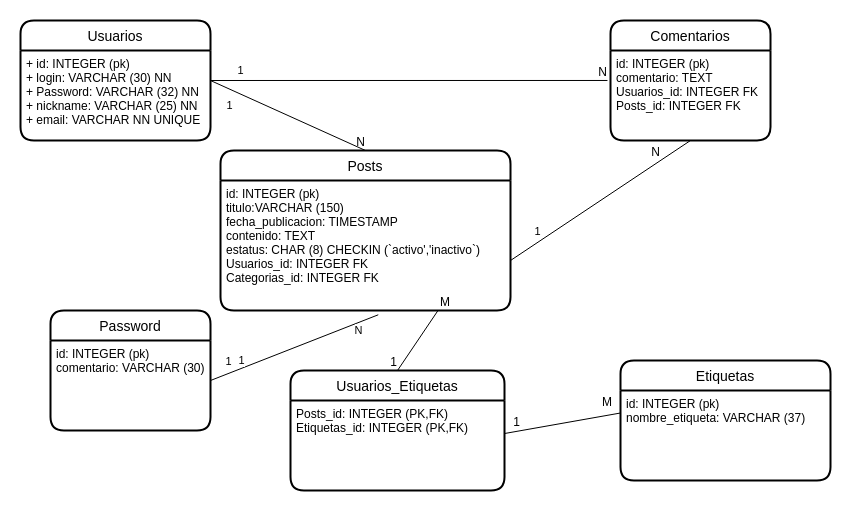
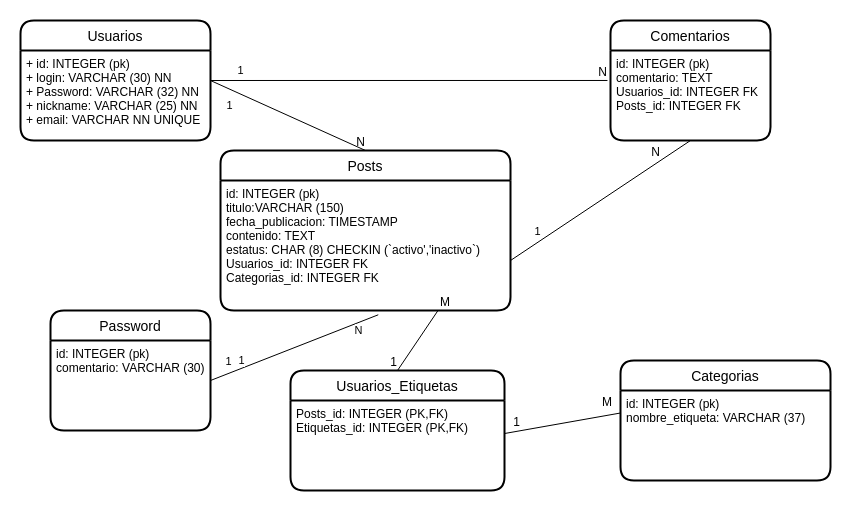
node "Etiquetas": label "Etiquetas" -> "Categorias"
